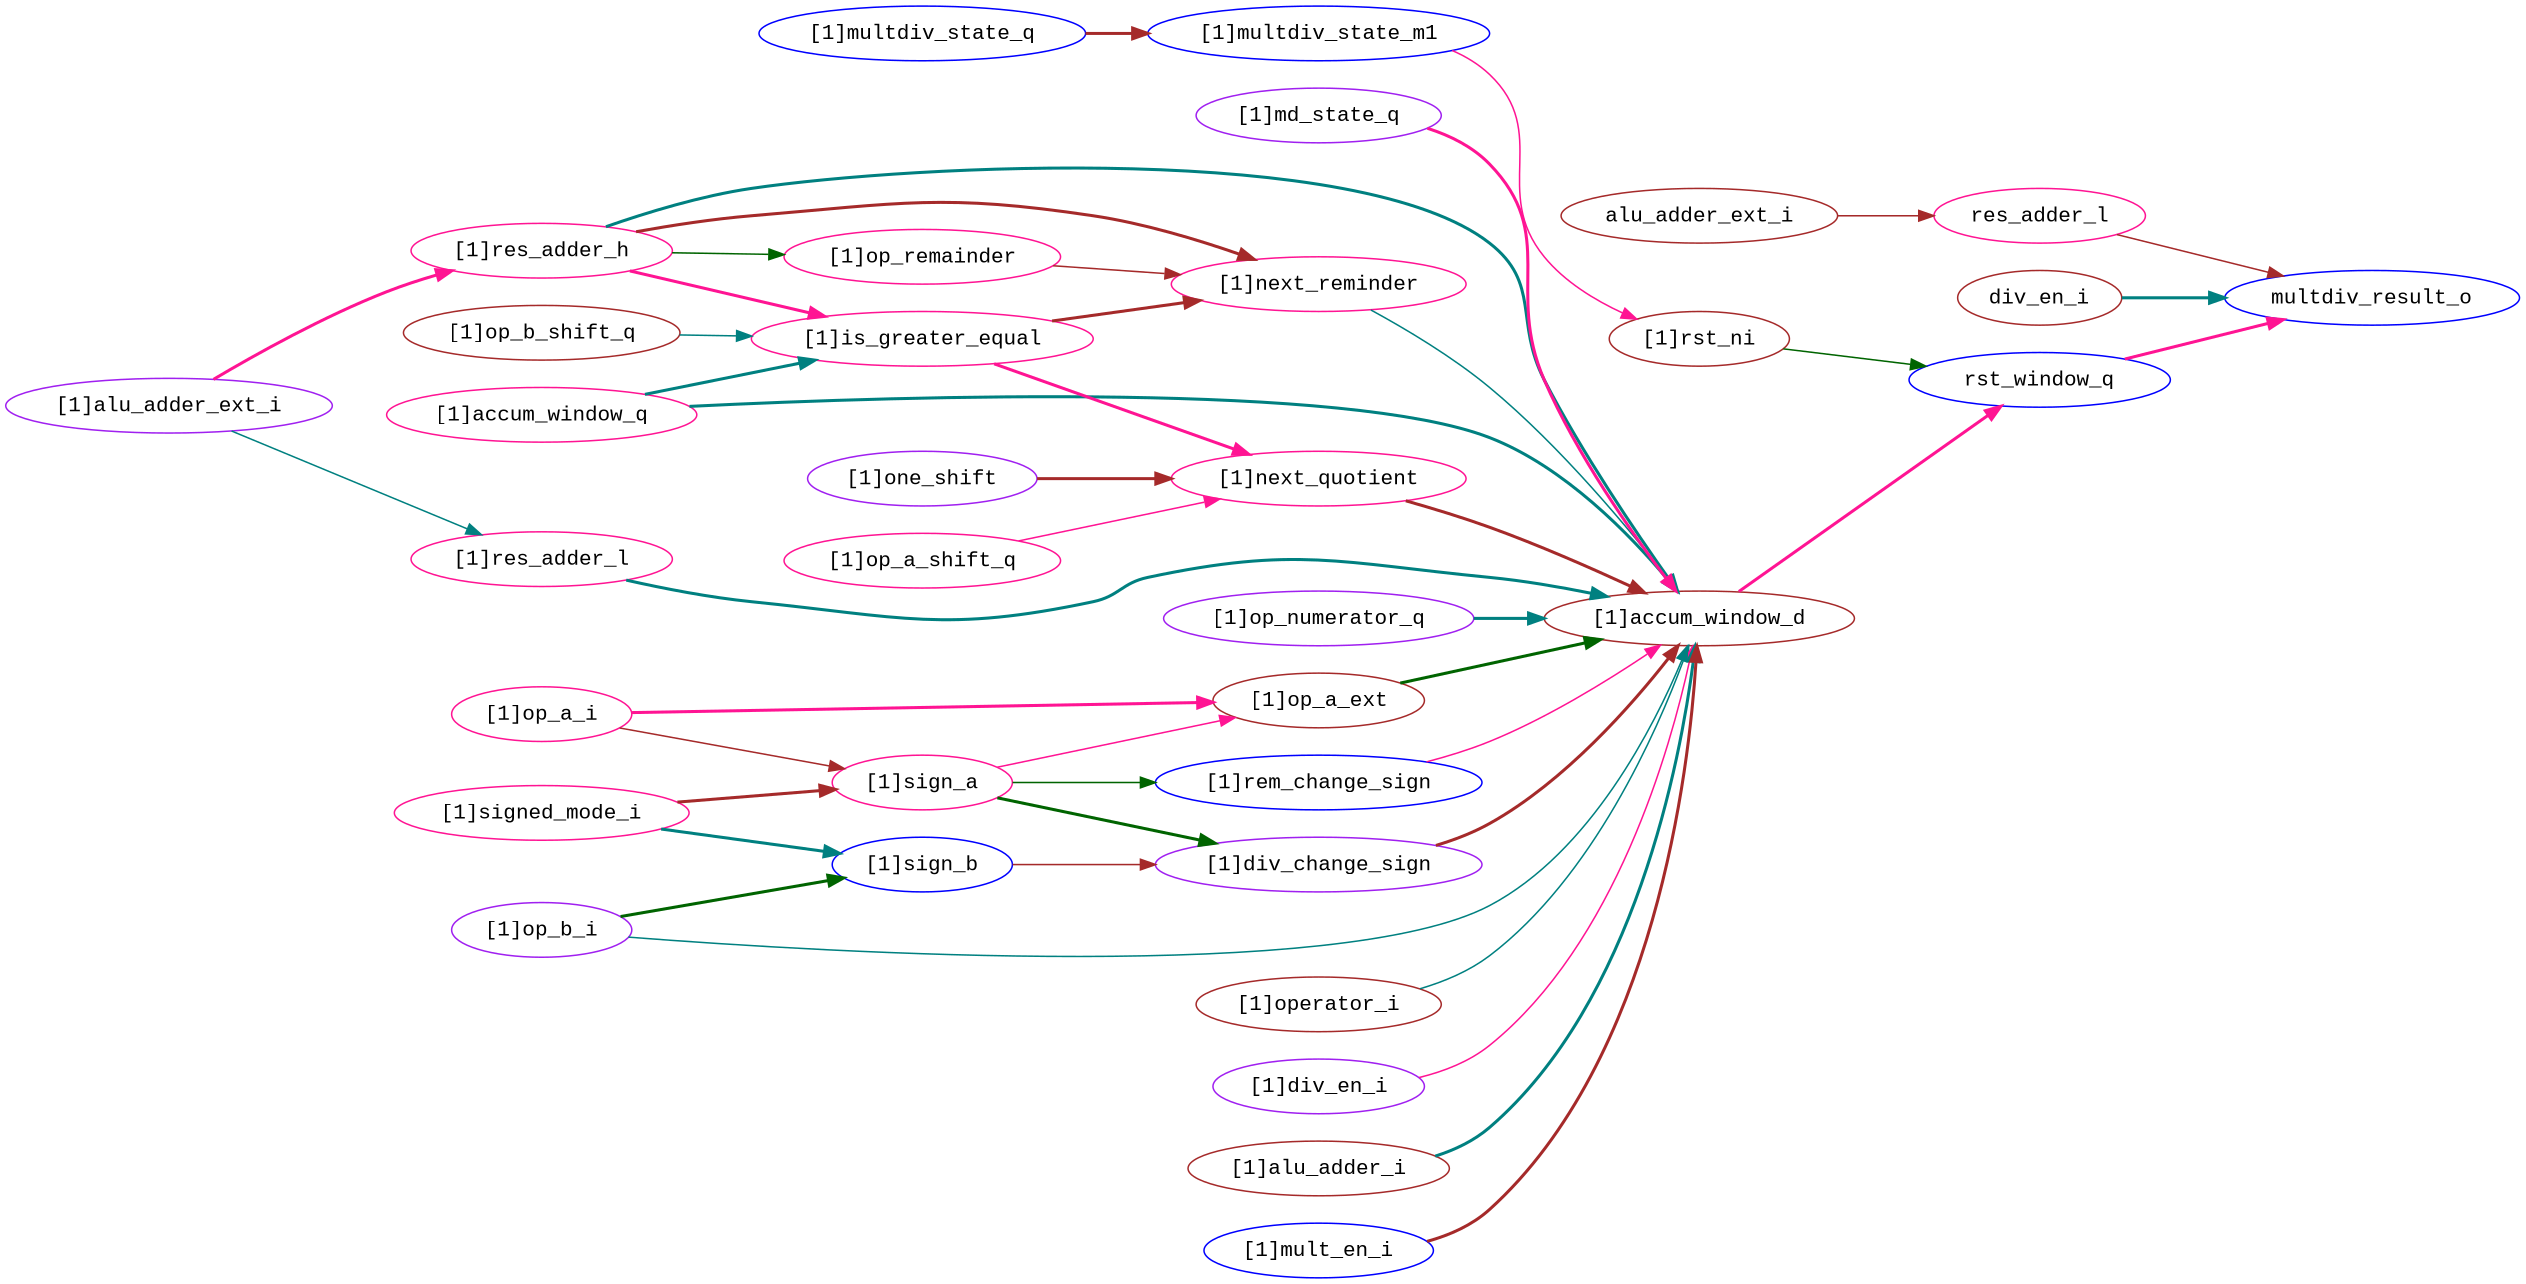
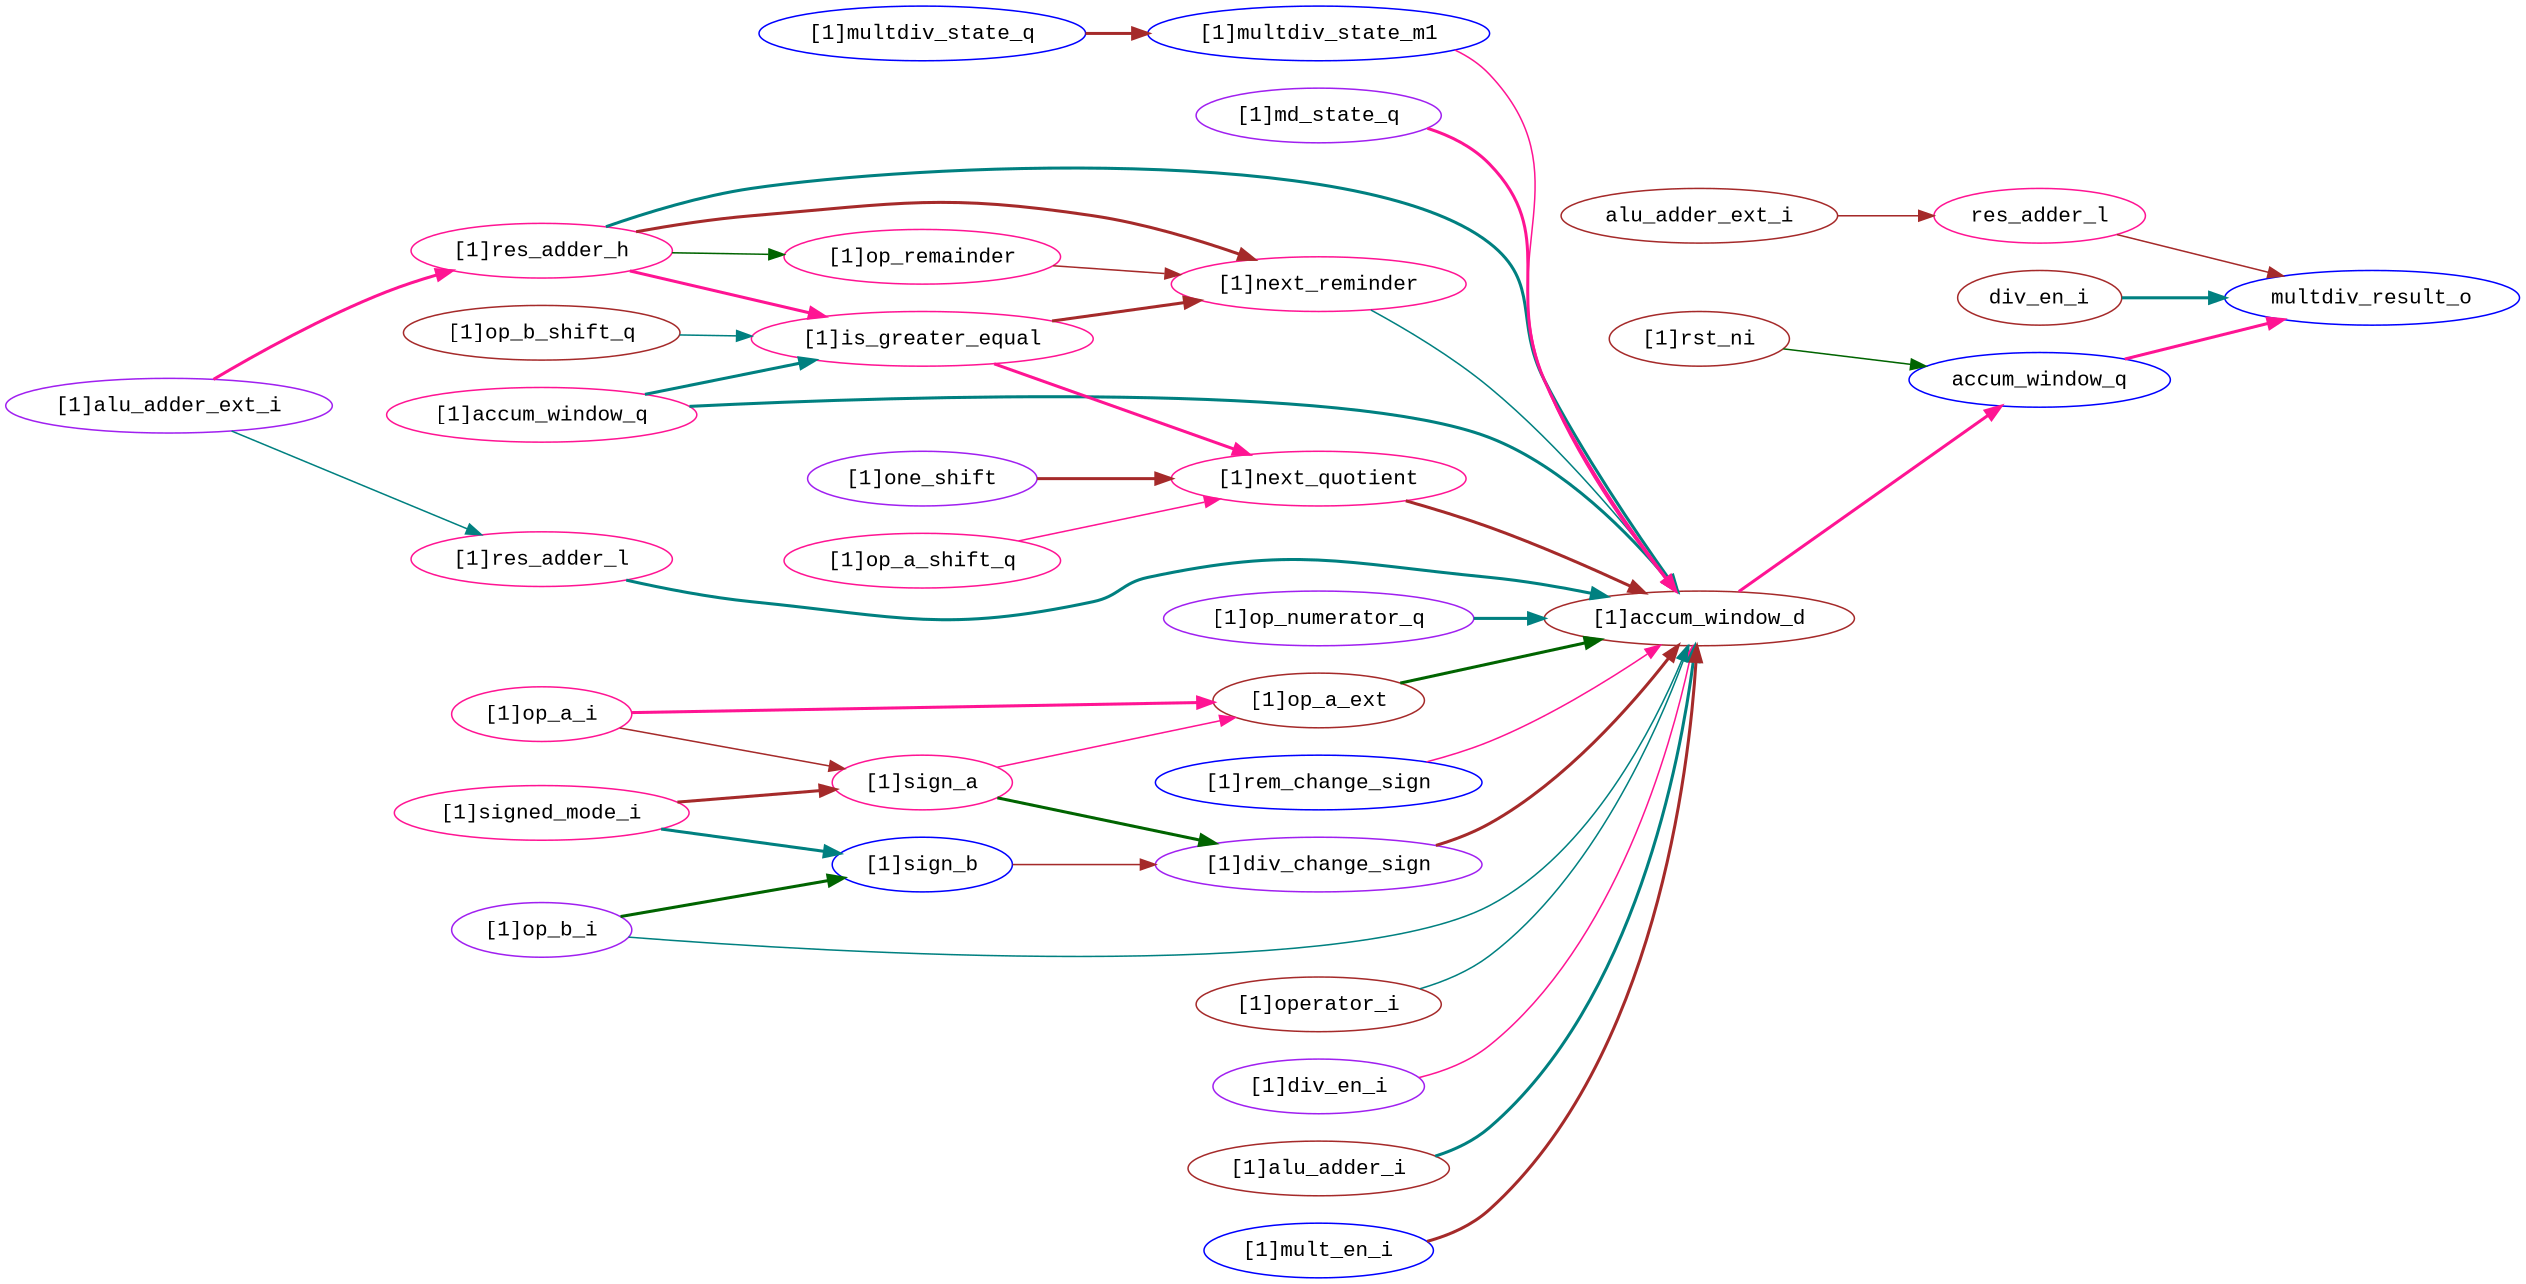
edge "[1]multdiv_state_m1" -> "[1]rst_ni": now "[1]multdiv_state_m1" -> "[1]accum_window_d"
node "rst_window_q": label "rst_window_q" -> "accum_window_q"
edge "[1]sign_a" -> "[1]rem_change_sign": removed
